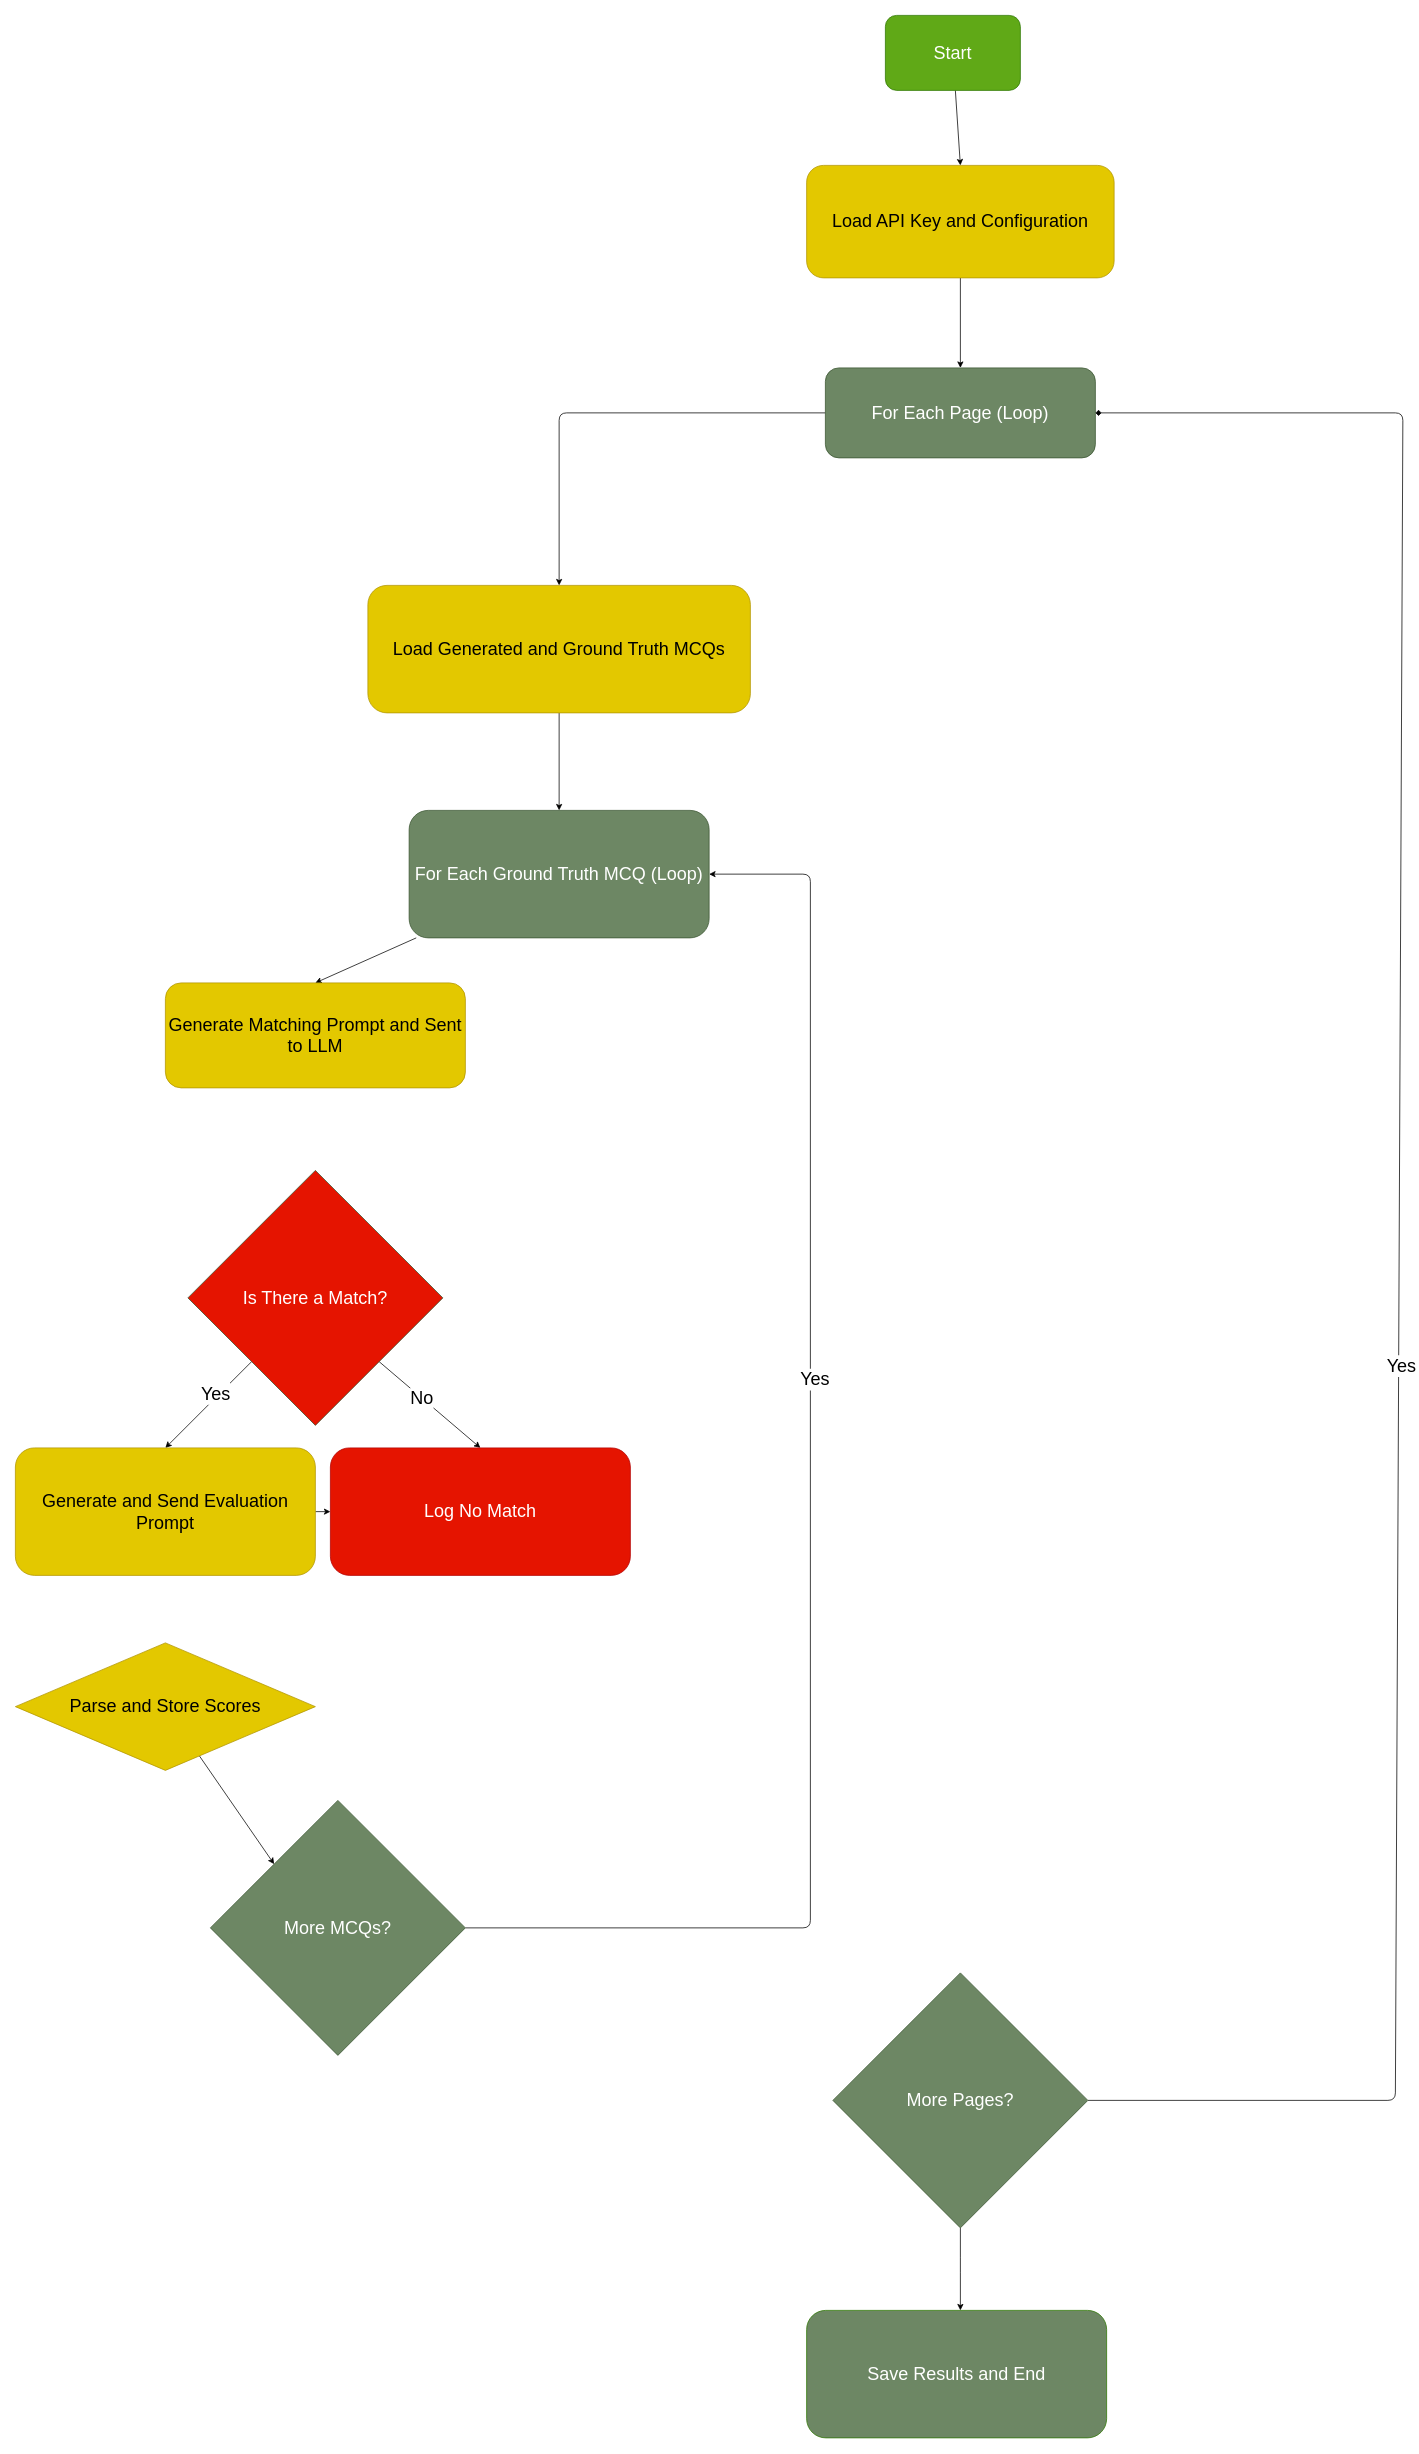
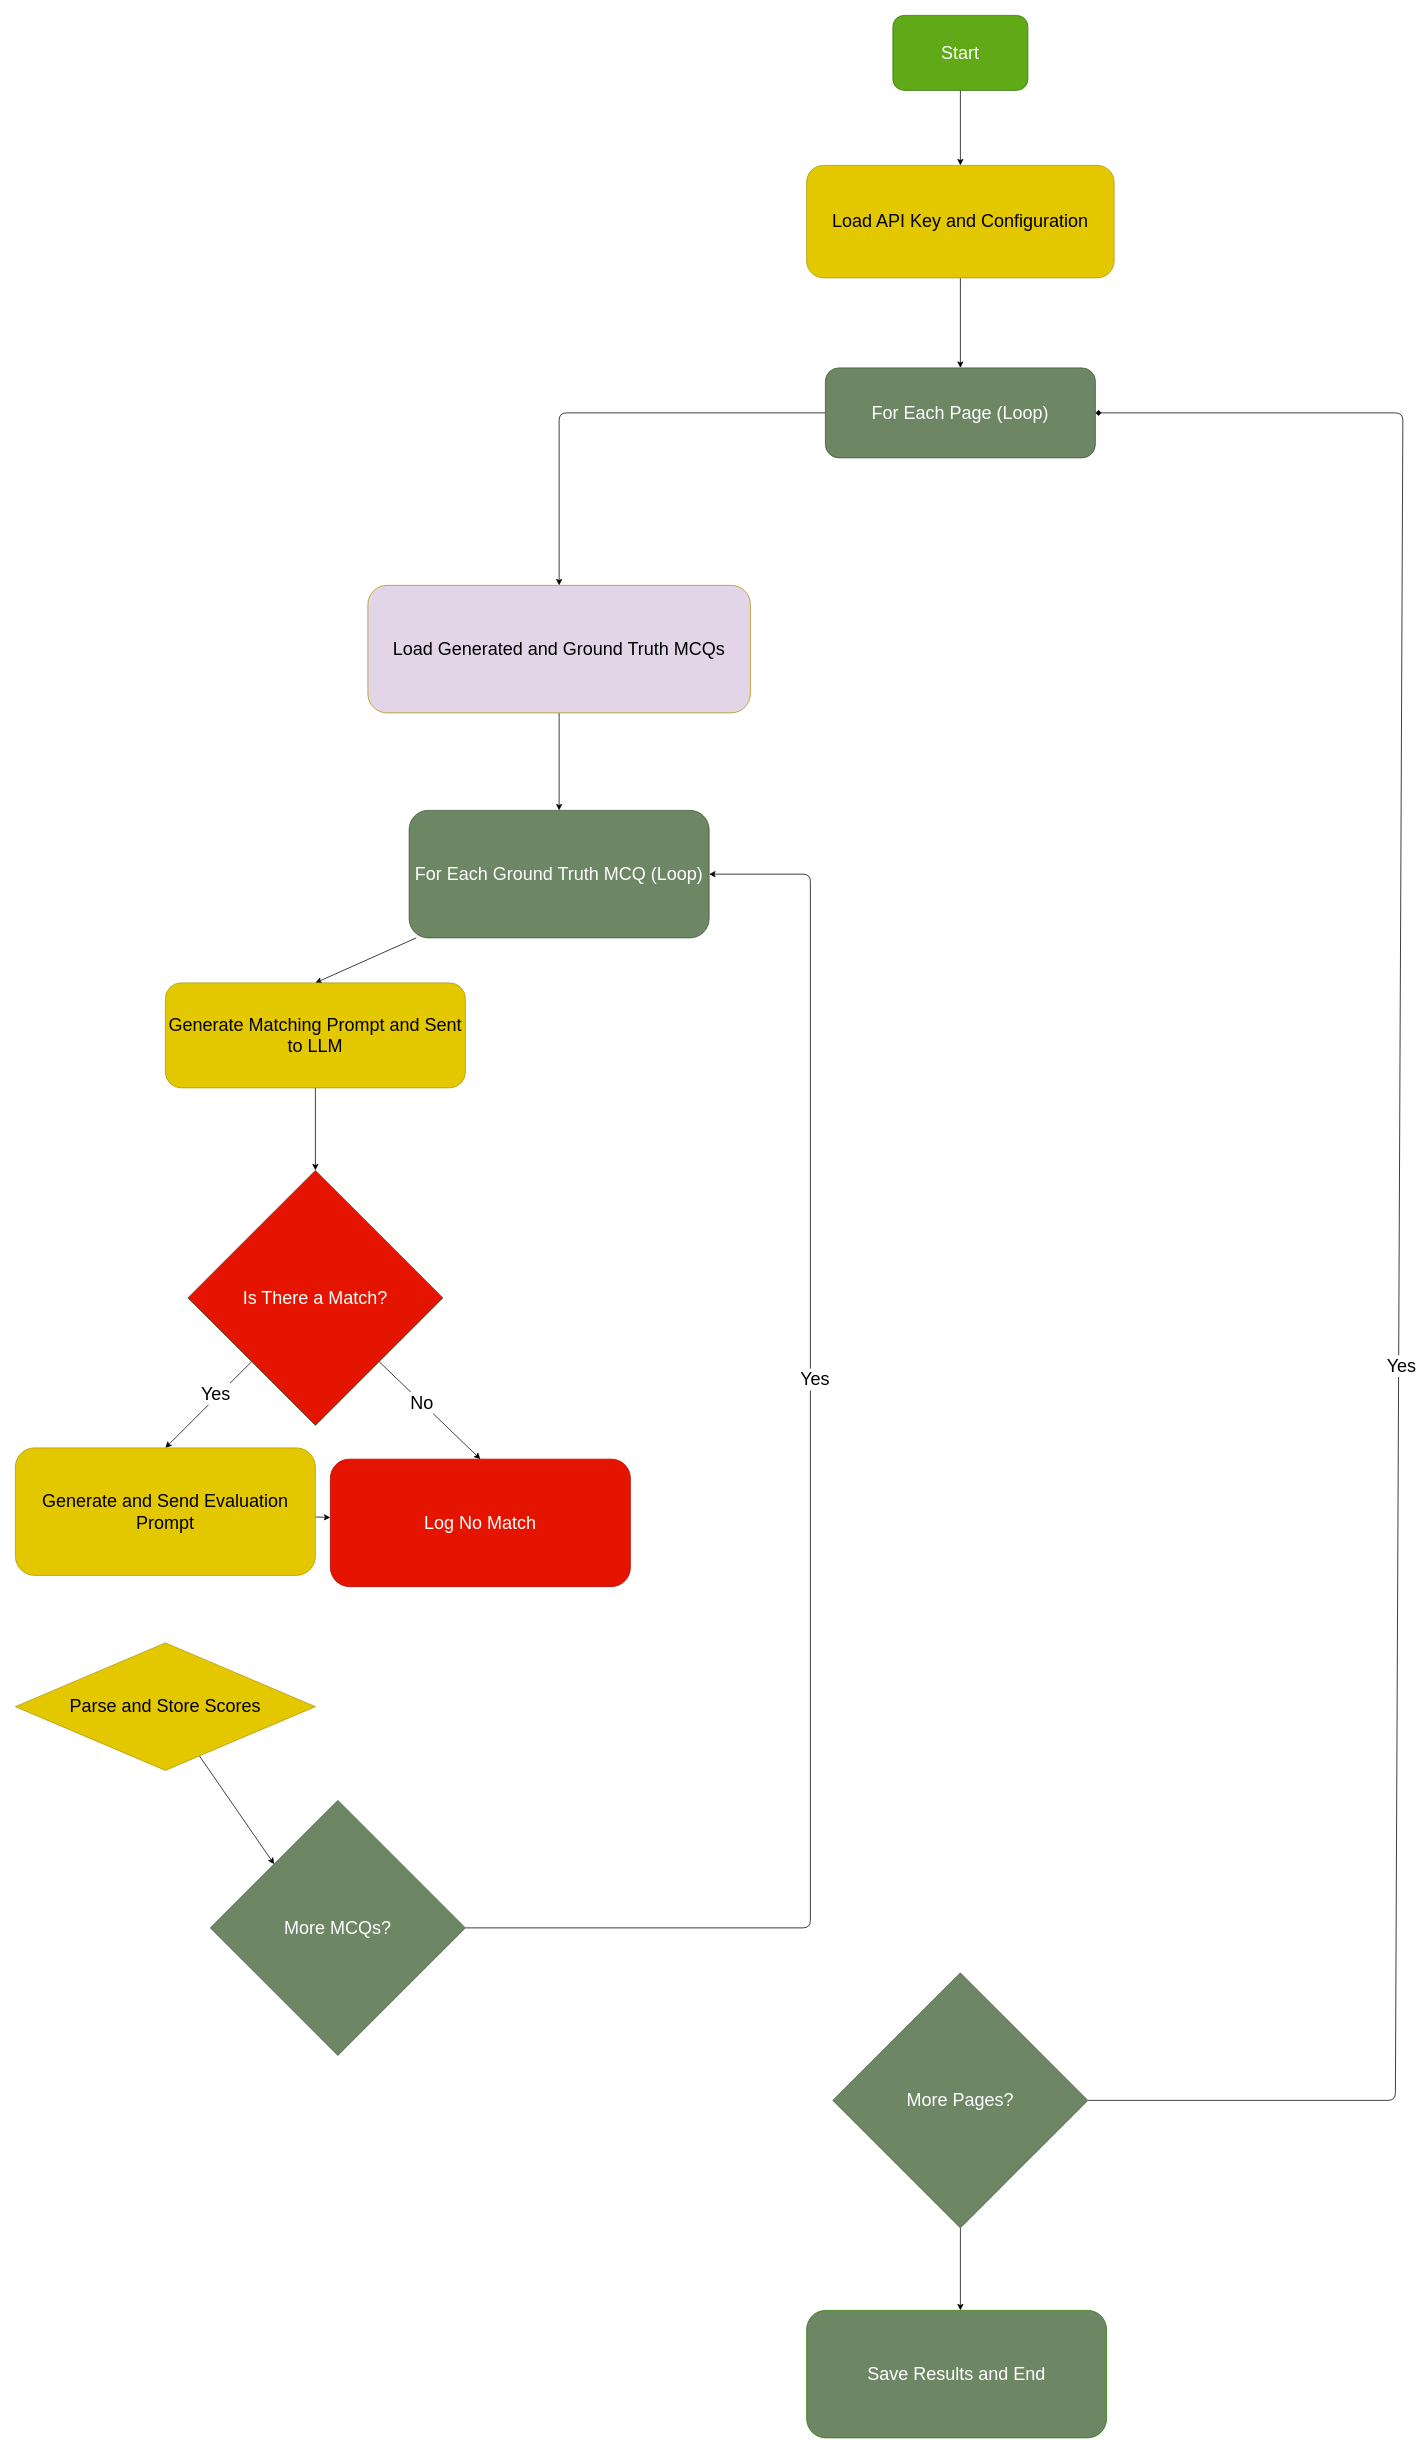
node "Start": moved (953, 53) -> (960, 53)
node "Load Generated and Ground Truth MCQs": fillcolor #e3c800 -> #e1d5e7
edge "Generate Matching Prompt and Sent to LLM" -> "Is There a Match?": added
node "Log No Match": moved (480, 1512) -> (480, 1523)
